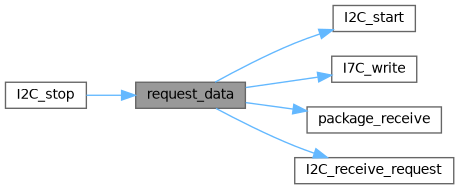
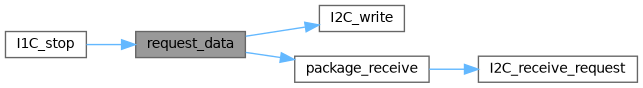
node "I2C_start": removed
node "I7C_write": label "I7C_write" -> "I2C_write"
node "I2C_stop": label "I2C_stop" -> "I1C_stop"
edge "request_data" -> "I2C_receive_request": now "package_receive" -> "I2C_receive_request"
